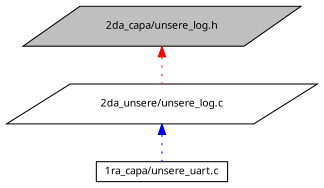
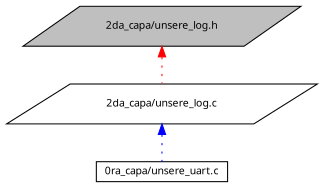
node "2da_unsere/unsere_log.c": label "2da_unsere/unsere_log.c" -> "2da_capa/unsere_log.c"
node "1ra_capa/unsere_uart.c": label "1ra_capa/unsere_uart.c" -> "0ra_capa/unsere_uart.c"
